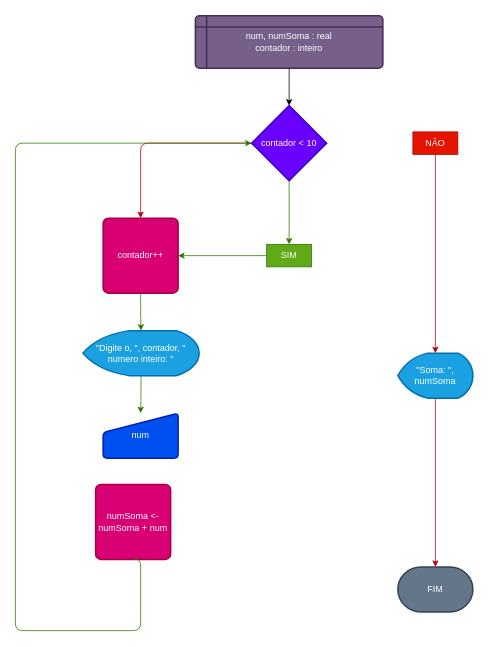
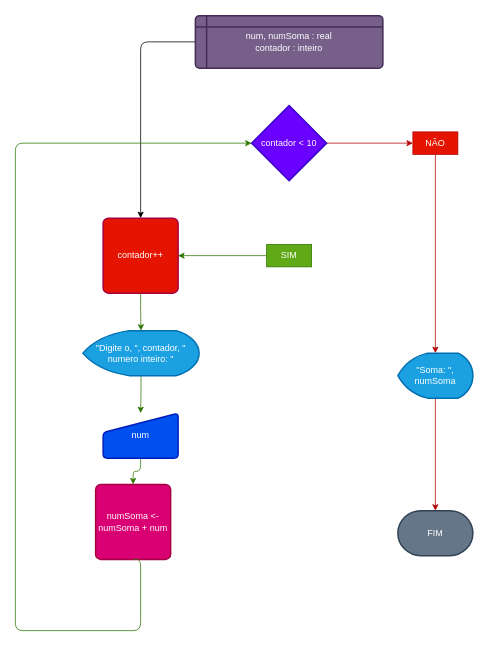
edge "num, numSoma : real contador : inteiro" -> "contador < 10": now "num, numSoma : real contador : inteiro" -> "contador++"
edge "contador < 10" -> "contador++": now "contador < 10" -> "NÃO"
edge "contador < 10" -> "SIM": removed
node "contador++": fillcolor #d80073 -> #e51400
edge "num" -> "numSoma <- numSoma + num": added
node "FIM": moved (435, 589) -> (435, 533)
